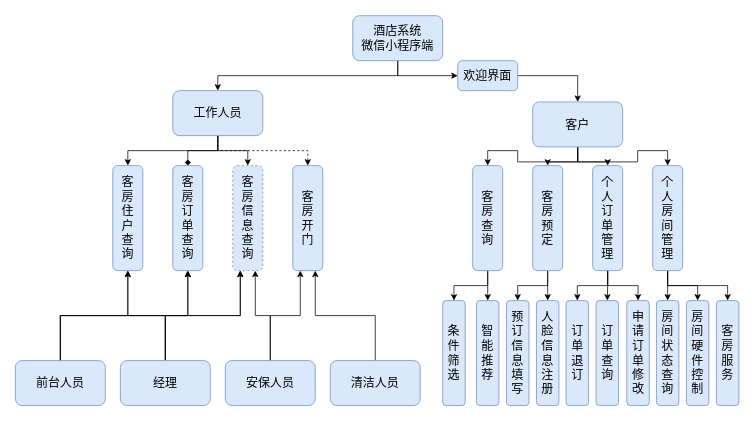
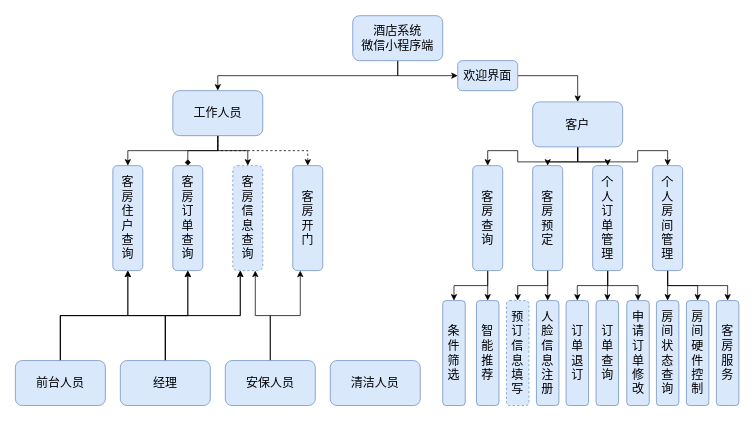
edge "清洁人员" -> "客房开门": removed
node "预订信息填写": style solid -> dashed
